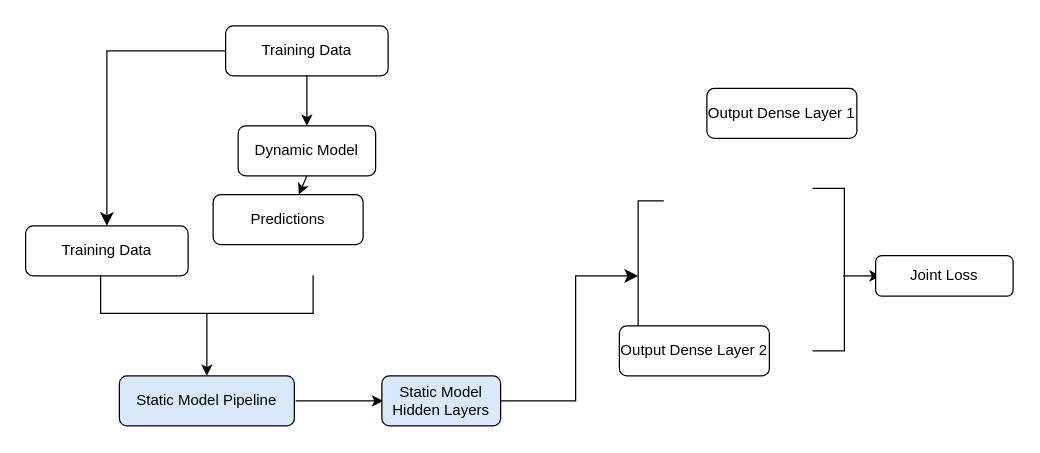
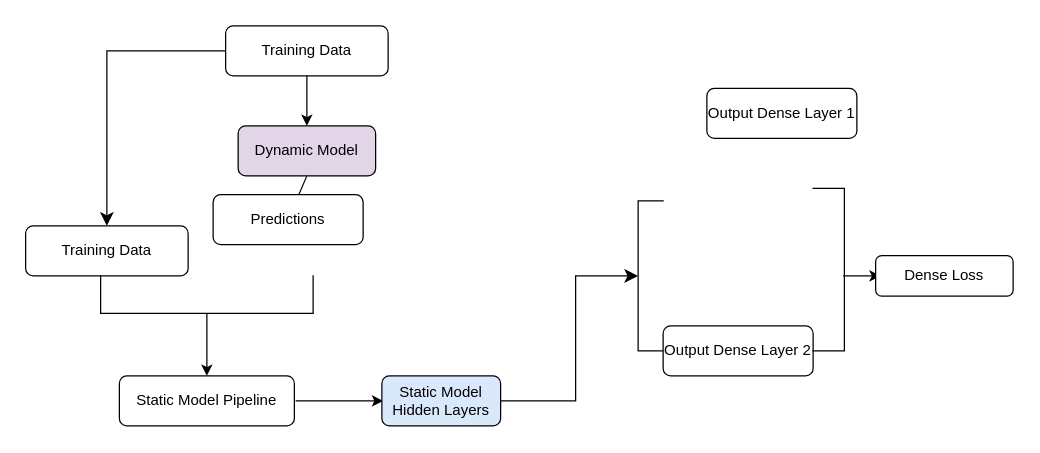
node "Dynamic Model": fillcolor #ffffff -> #e1d5e7
edge "Dynamic Model" -> "Predictions": arrowhead classic -> none
node "Joint Loss": label "Joint Loss" -> "Dense Loss"
node "Output Dense Layer 2": moved (694, 351) -> (738, 351)
node "Static Model Pipeline": fillcolor #dae8fc -> #ffffff
